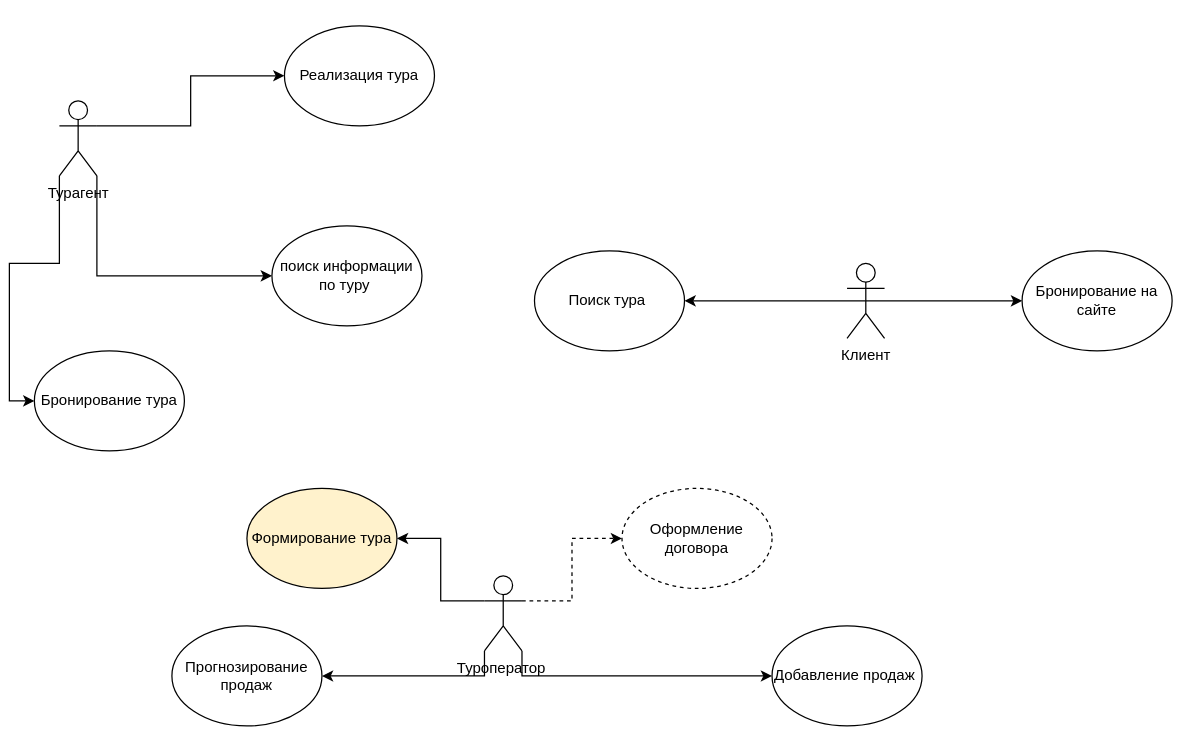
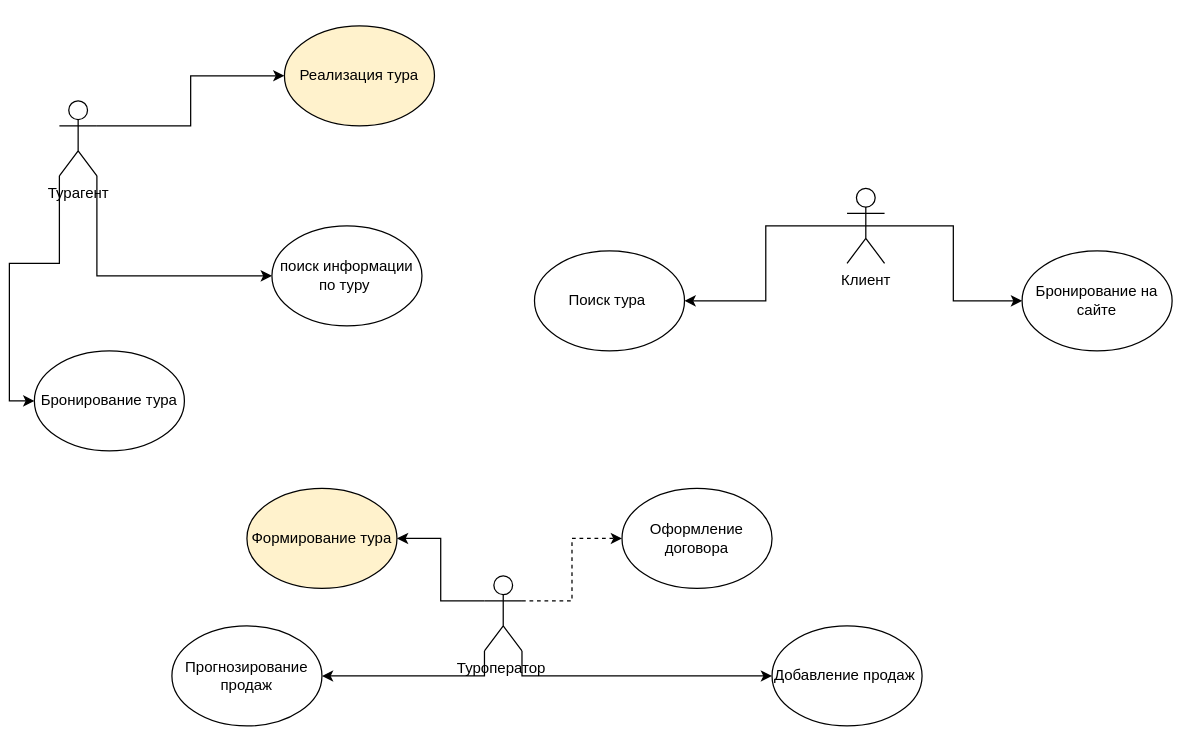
node "Реализация тура": fillcolor #ffffff -> #fff2cc
node "Клиент": moved (866, 301) -> (866, 226)
node "Оформление договора": style dashed -> solid
